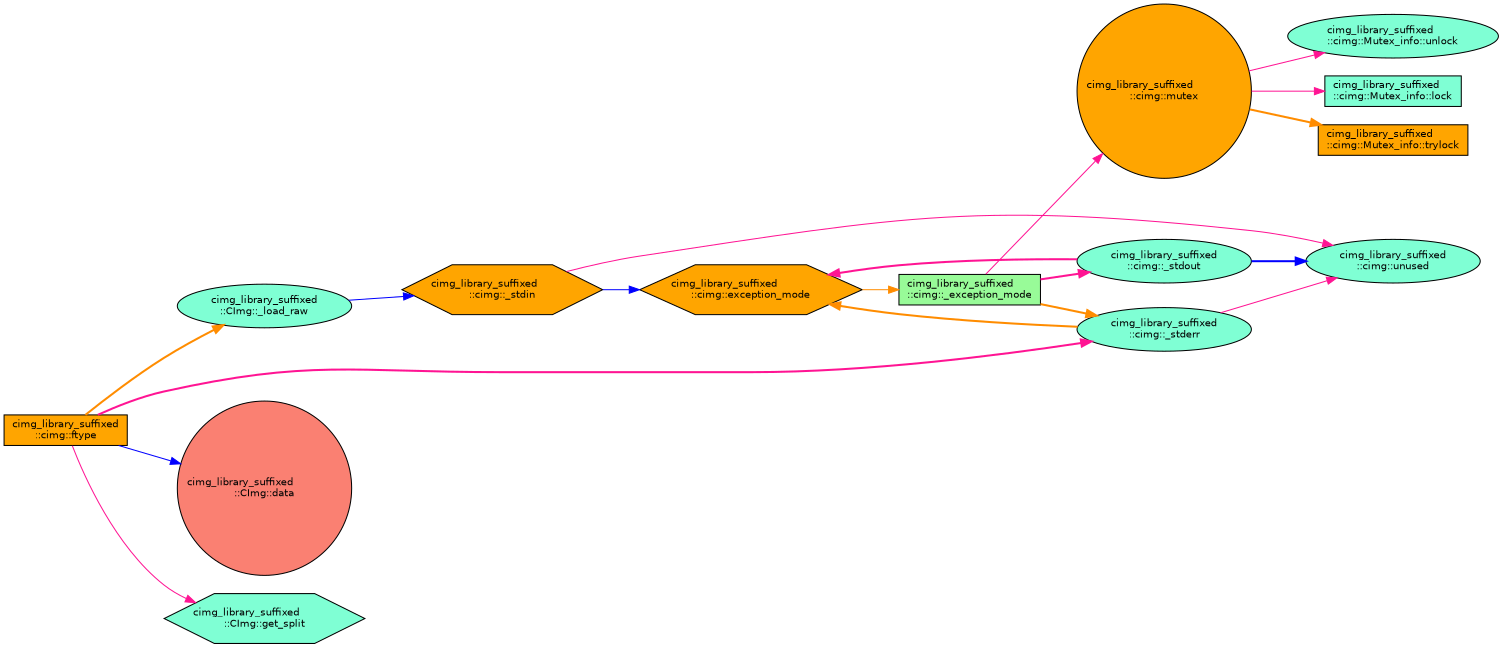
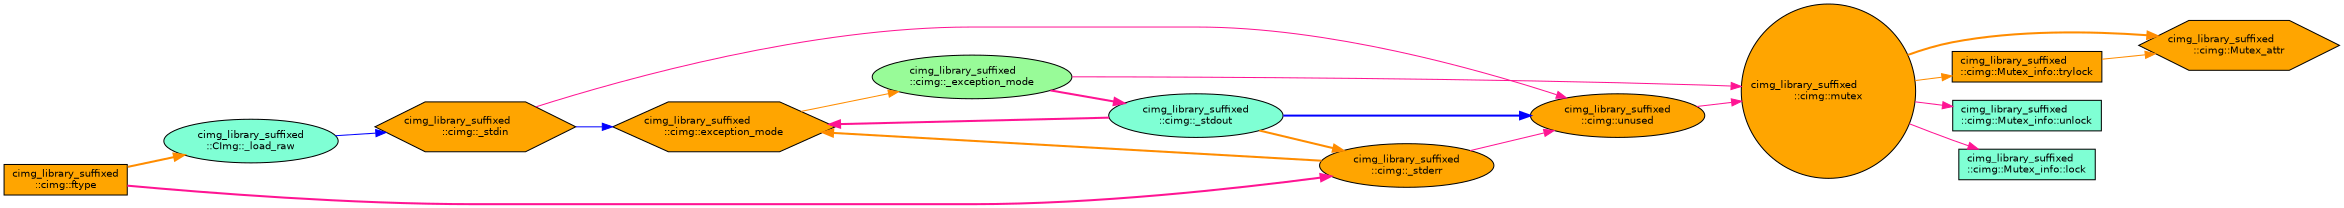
node "cimg_library_suffixed ::cimg::Mutex_info::unlock": shape ellipse -> box
node "cimg_library_suffixed ::cimg::Mutex_attr": added
edge "cimg_library_suffixed ::cimg::unused" -> "cimg_library_suffixed ::cimg::mutex": added
edge "cimg_library_suffixed ::cimg::mutex" -> "cimg_library_suffixed ::cimg::Mutex_info::trylock": style bold -> solid
node "cimg_library_suffixed ::cimg::unused": fillcolor aquamarine -> orange
node "cimg_library_suffixed ::cimg::_exception_mode": shape box -> ellipse
edge "cimg_library_suffixed ::cimg::_exception_mode" -> "cimg_library_suffixed ::cimg::_stderr": now "cimg_library_suffixed ::cimg::_stdout" -> "cimg_library_suffixed ::cimg::_stderr"
node "cimg_library_suffixed ::cimg::_stderr": fillcolor aquamarine -> orange
node "cimg_library_suffixed ::CImg::data": removed
node "cimg_library_suffixed ::CImg::get_split": removed
